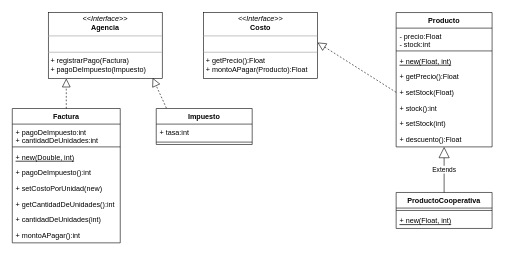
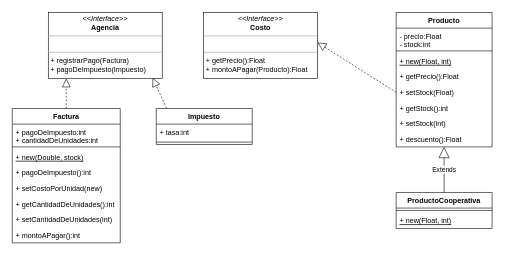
node "+ stock():int": label "+ stock():int" -> "+ getStock():int"
node "+ new(Double, int)": label "+ new(Double, int)" -> "+ new(Double, stock)"
node "+ cantidadDeUnidades(int)": label "+ cantidadDeUnidades(int)" -> "+ setCantidadDeUnidades(int)"
